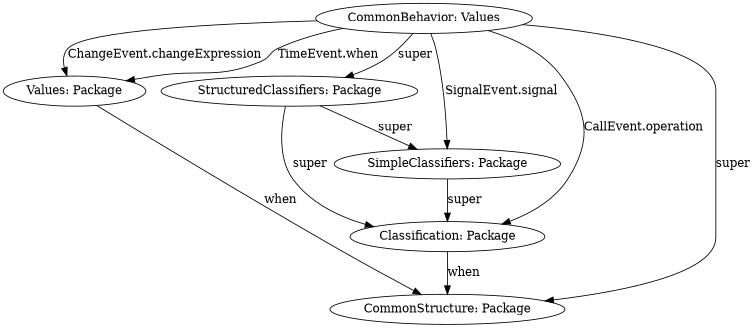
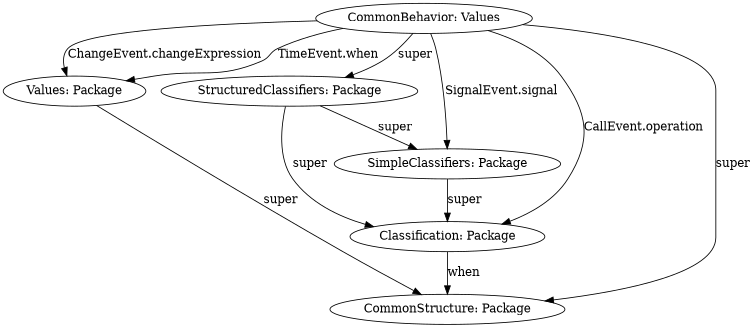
edge "Values: Package" -> "CommonStructure: Package": label "when" -> "super"
